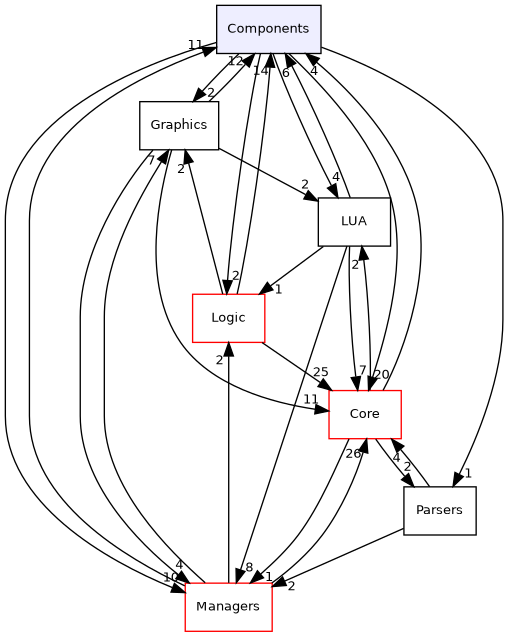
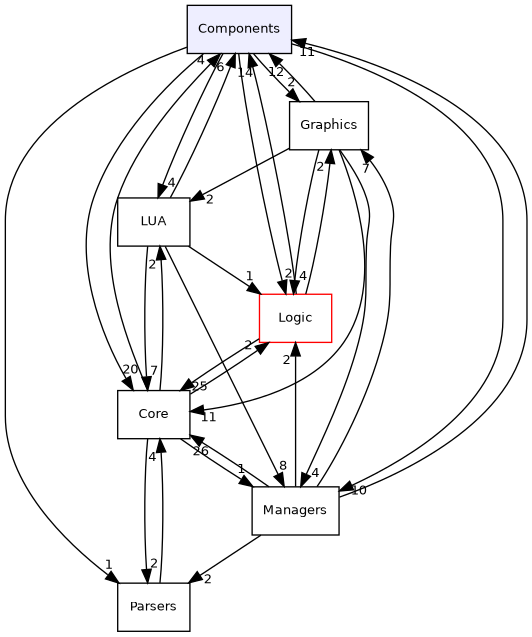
edge "Graphics" -> "Logic": added
edge "Core" -> "Logic": added
node "Core": color red -> black
edge "Parsers" -> "Managers": reversed
node "Managers": color red -> black
